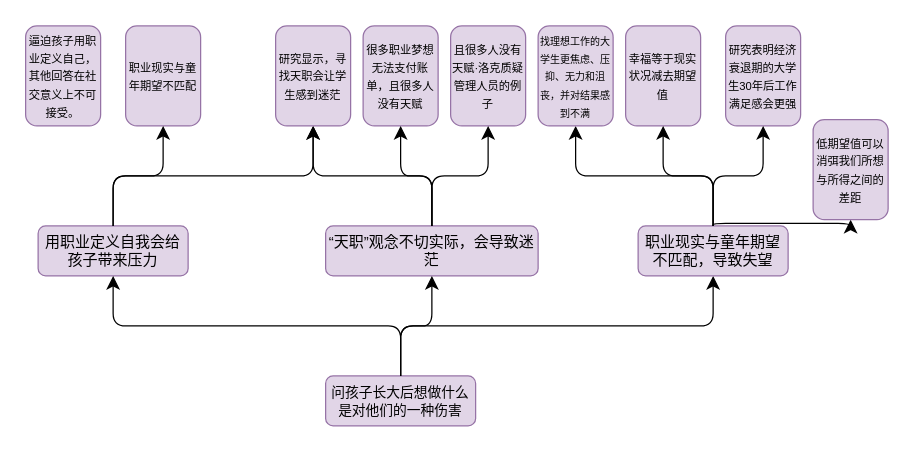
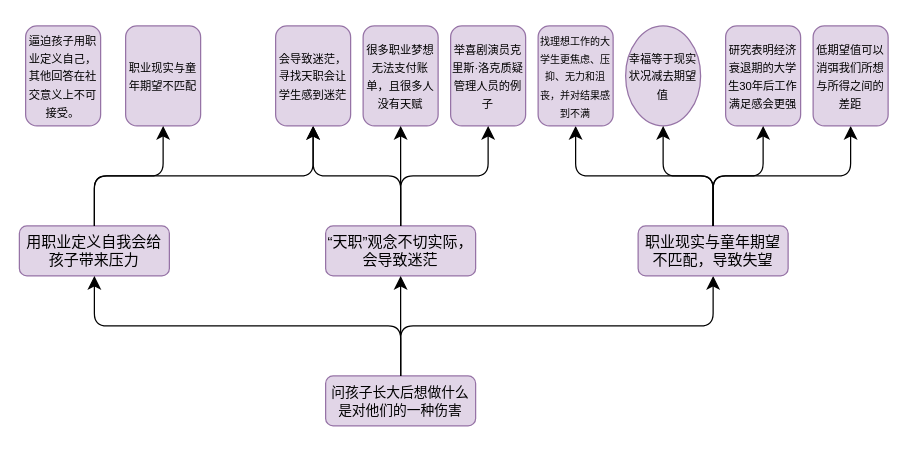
node "研究显示，寻找天职会让学生感到迷茫": label "研究显示，寻找天职会让学生感到迷茫" -> "会导致迷茫，寻找天职会让学生感到迷茫"
node "且很多人没有天赋·洛克质疑管理人员的例子": label "且很多人没有天赋·洛克质疑管理人员的例子" -> "举喜剧演员克里斯·洛克质疑管理人员的例子"
node "幸福等于现实状况减去期望值": shape rounded rectangle -> ellipse
node "低期望值可以消弭我们所想与所得之间的差距": moved (851, 169) -> (851, 76)
node "用职业定义自我会给孩子带来压力": moved (113, 251) -> (94, 251)
node "“天职”观念不切实际，会导致迷茫": size 213x50 -> 150x50
